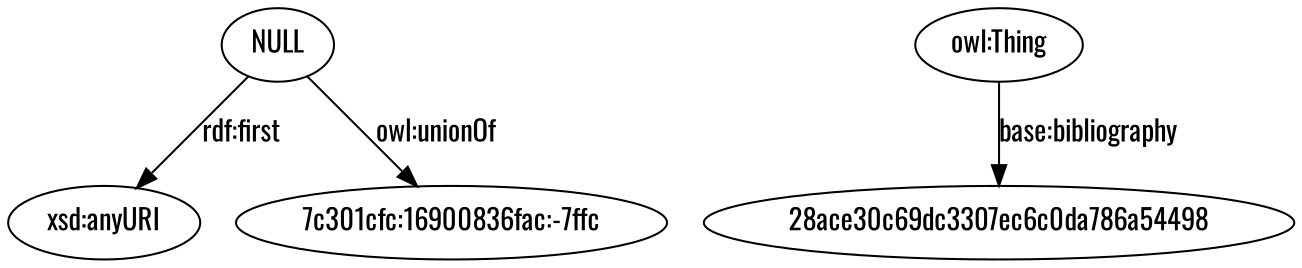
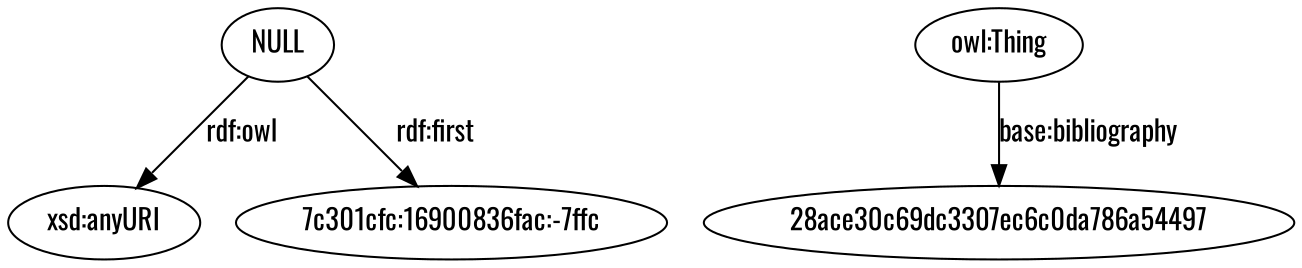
edge "NULL" -> "xsd:anyURI": label "rdf:first" -> "rdf:owl"
edge "NULL" -> "7c301cfc:16900836fac:-7ffc": label "owl:unionOf" -> "rdf:first"
node "28ace30c69dc3307ec6c0da786a54498": label "28ace30c69dc3307ec6c0da786a54498" -> "28ace30c69dc3307ec6c0da786a54497"
